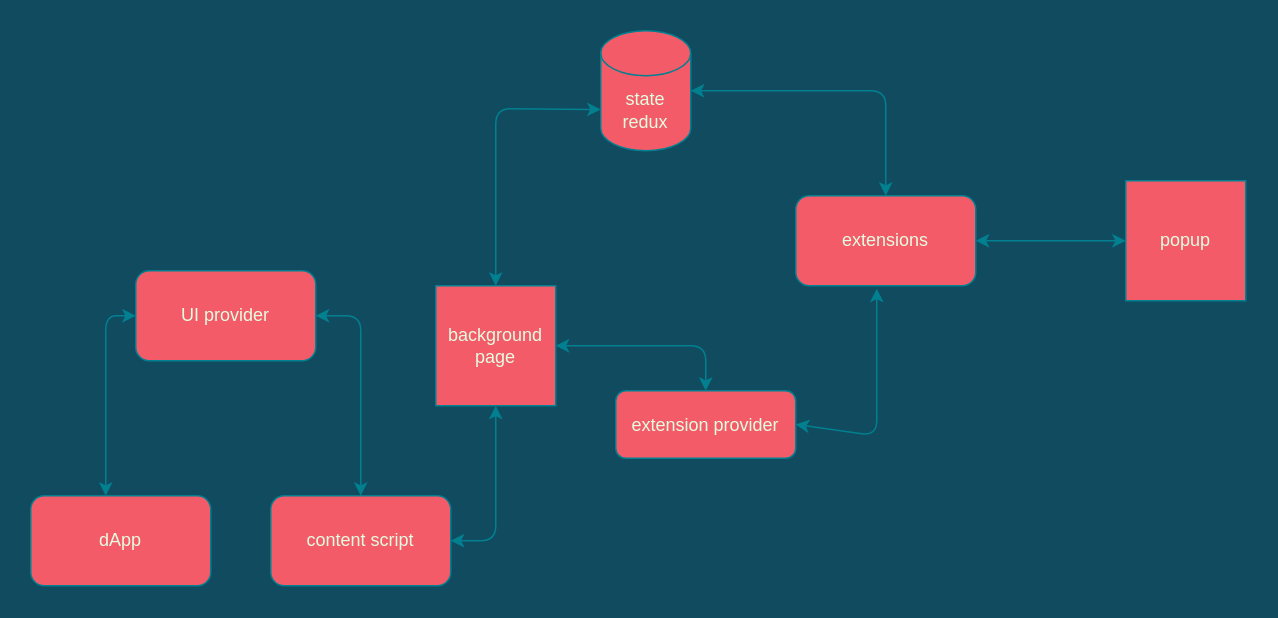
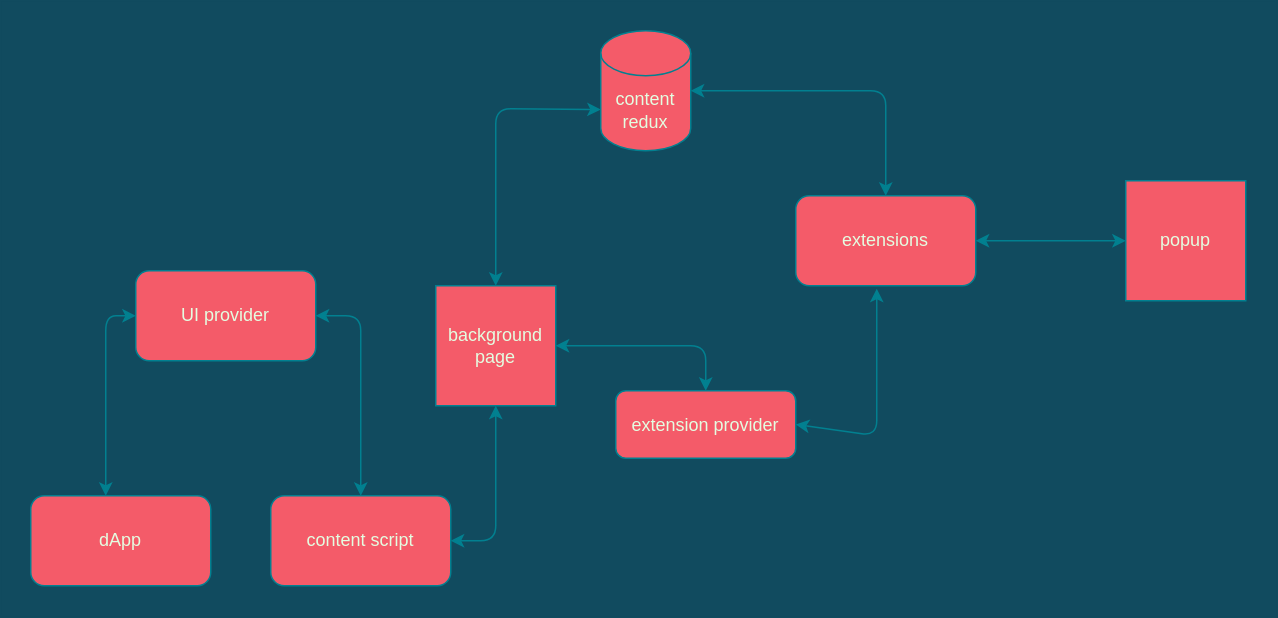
node "state redux": label "state redux" -> "content redux"
